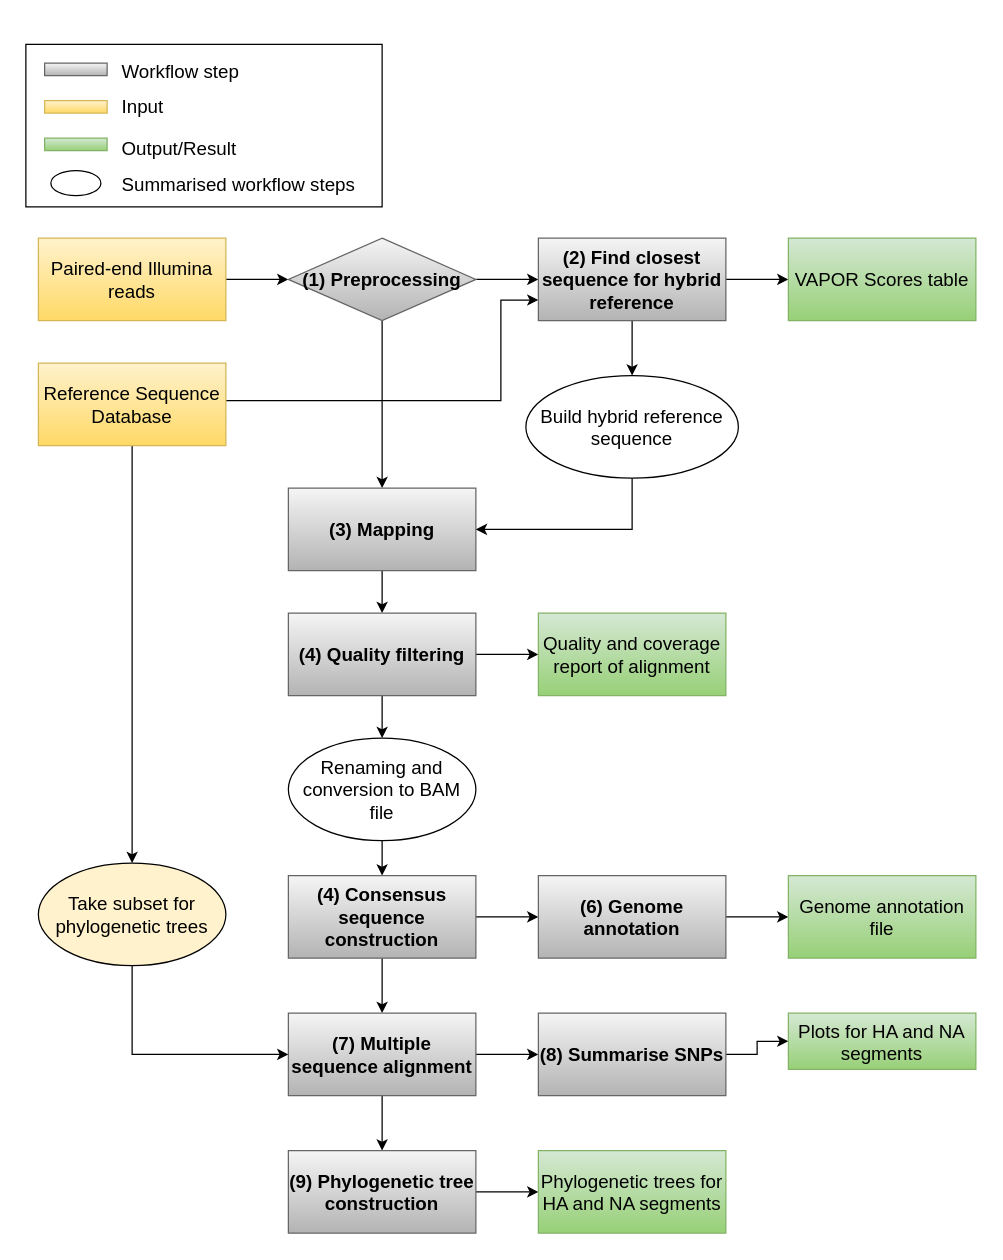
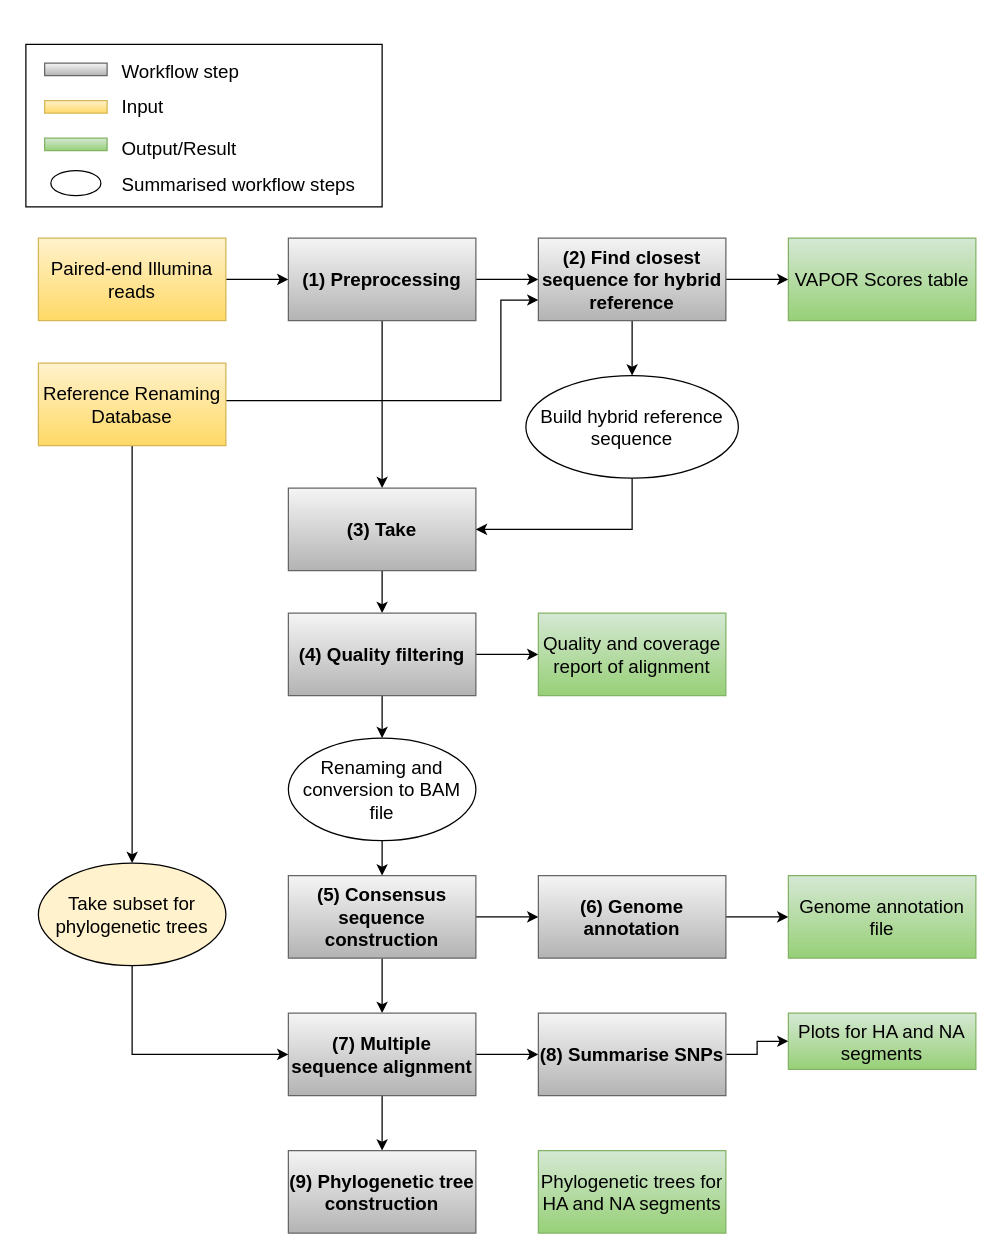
node "(1) Preprocessing": shape diamond -> rectangle
node "Reference Sequence Database": label "Reference Sequence Database" -> "Reference Renaming Database"
node "(3) Mapping": label "(3) Mapping" -> "(3) Take"
node "(4) Consensus sequence construction": label "(4) Consensus sequence construction" -> "(5) Consensus sequence construction"
edge "(9) Phylogenetic tree construction" -> "Phylogenetic trees for HA and NA segments": removed
